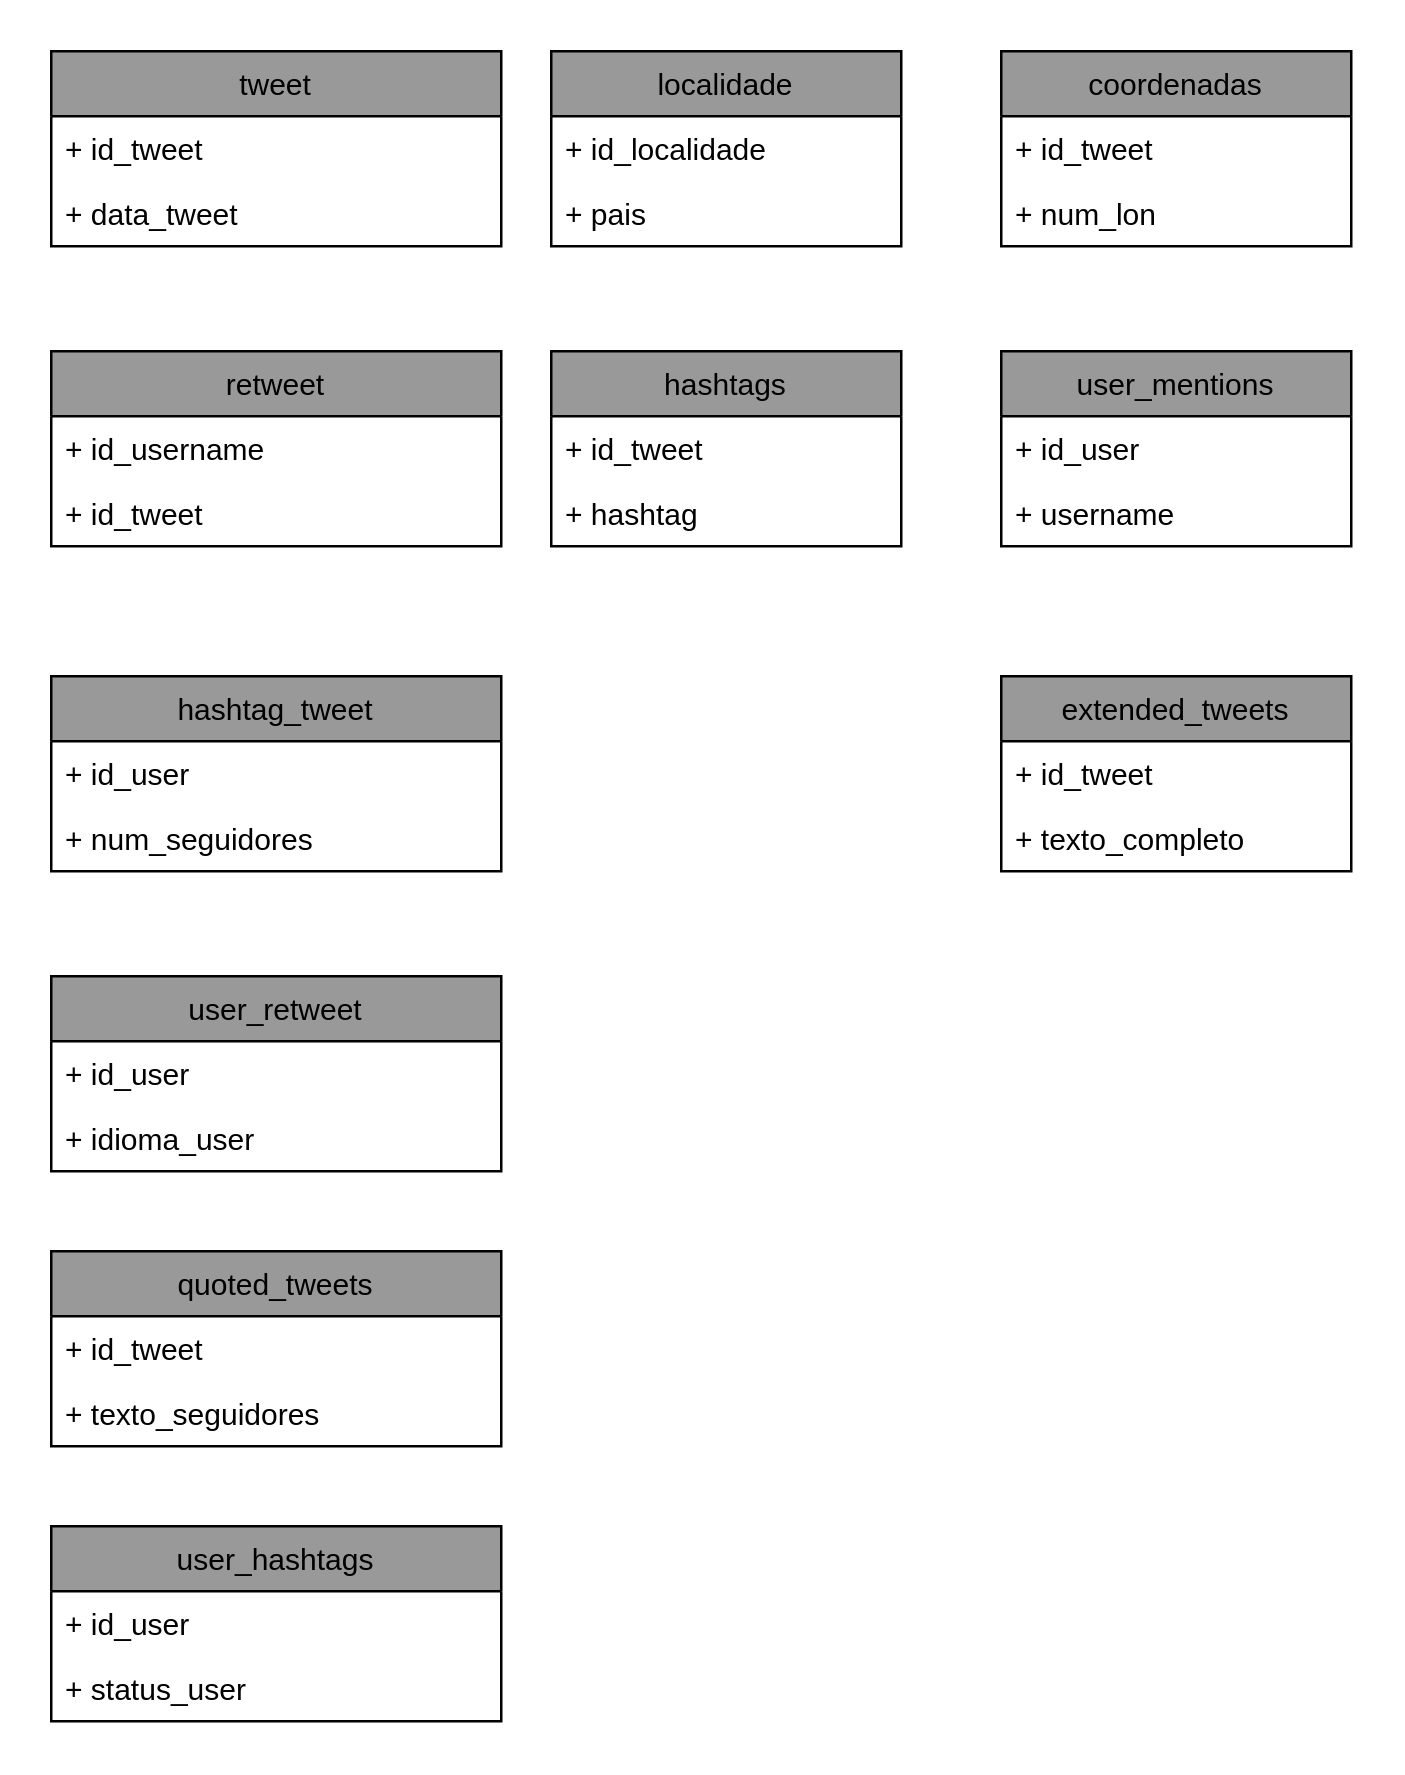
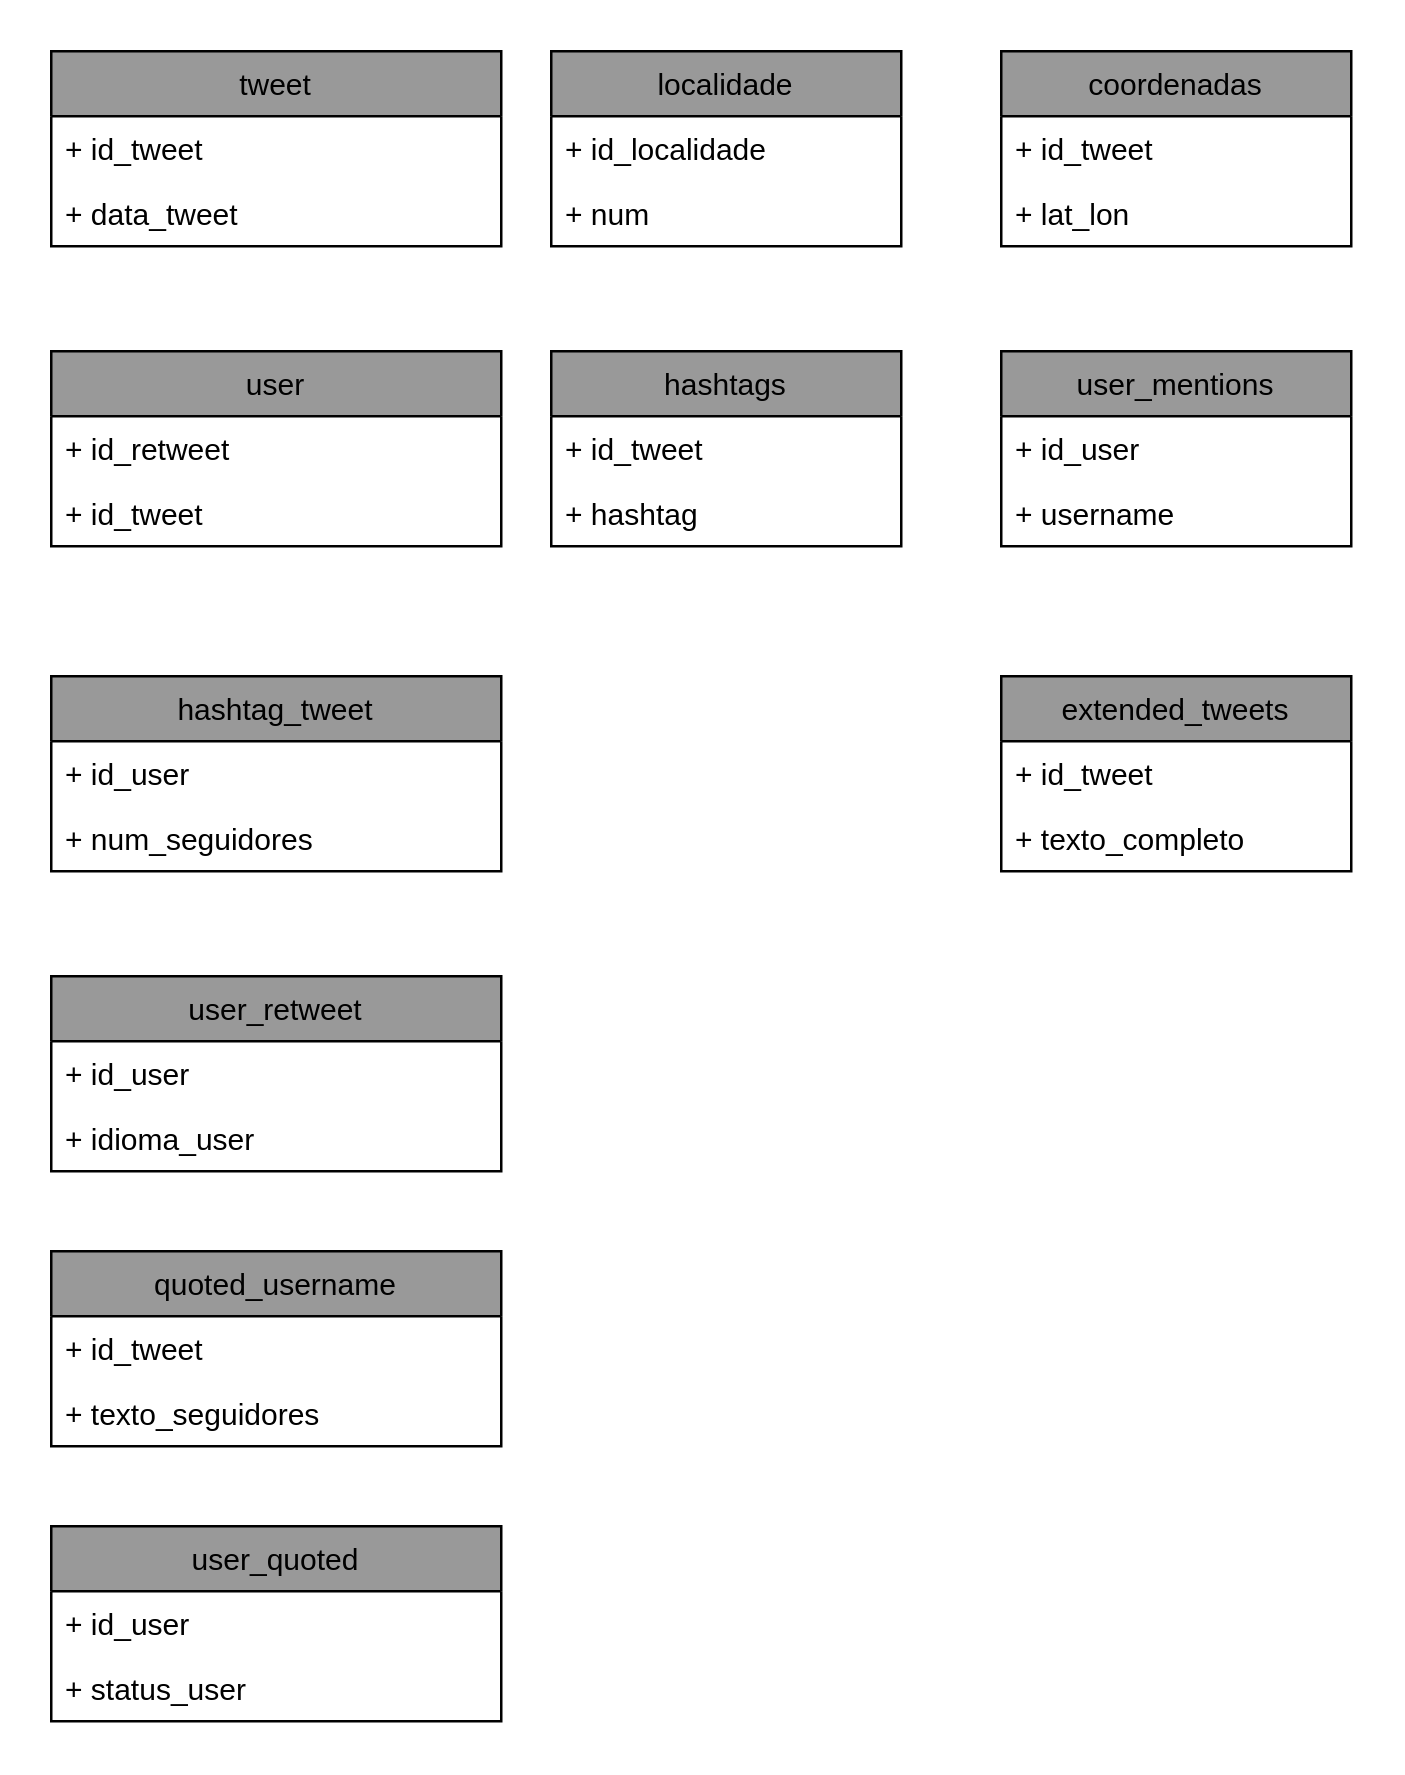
node "+ pais": label "+ pais" -> "+ num"
node "+ num_lon": label "+ num_lon" -> "+ lat_lon"
node "retweet": label "retweet" -> "user"
node "+ id_username": label "+ id_username" -> "+ id_retweet"
node "quoted_tweets": label "quoted_tweets" -> "quoted_username"
node "user_hashtags": label "user_hashtags" -> "user_quoted"
